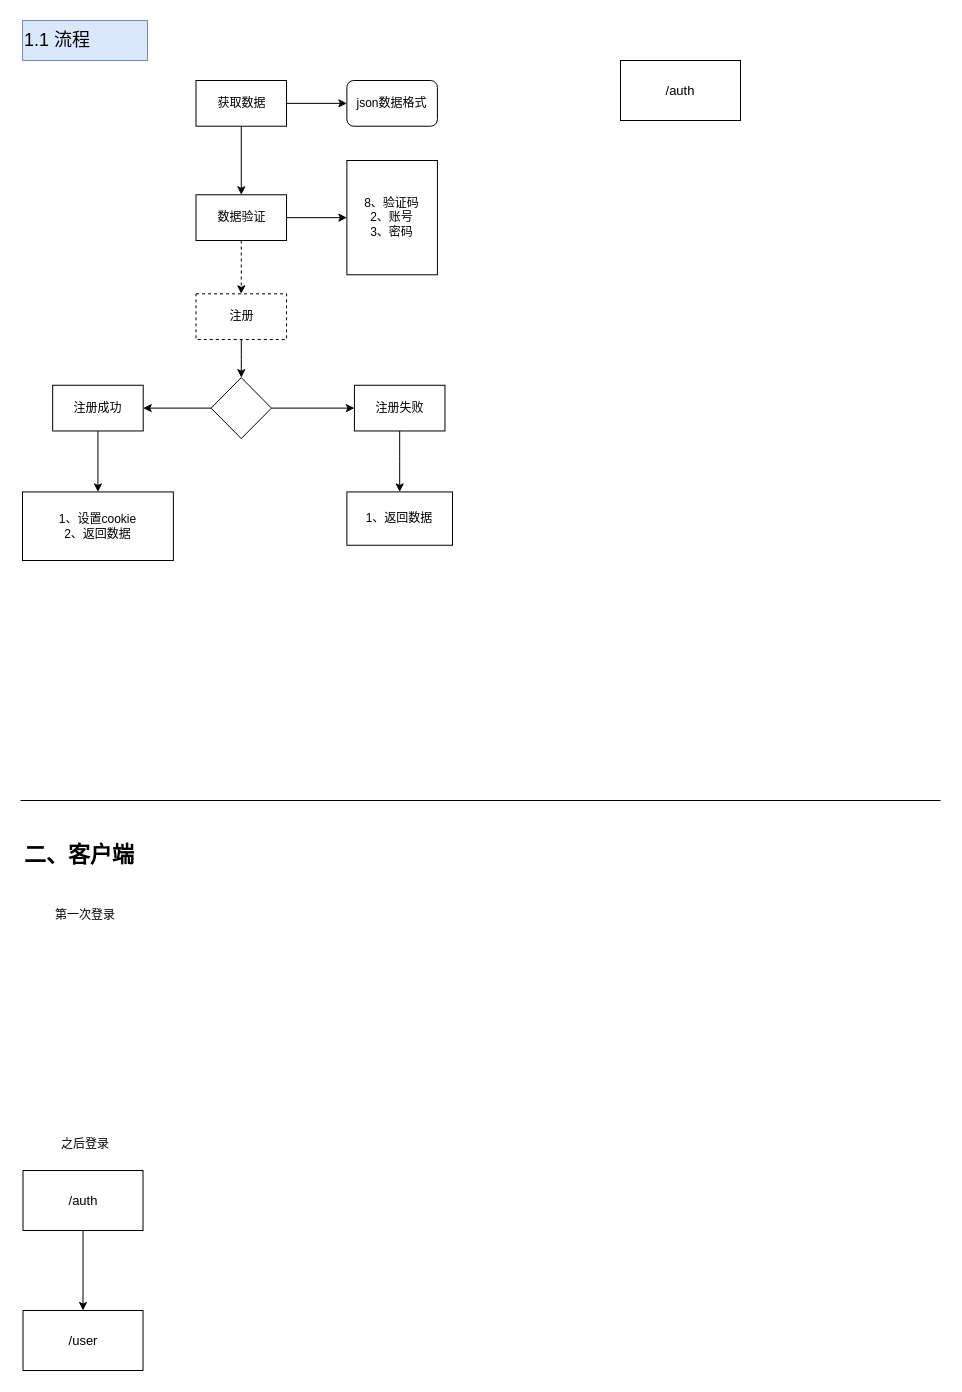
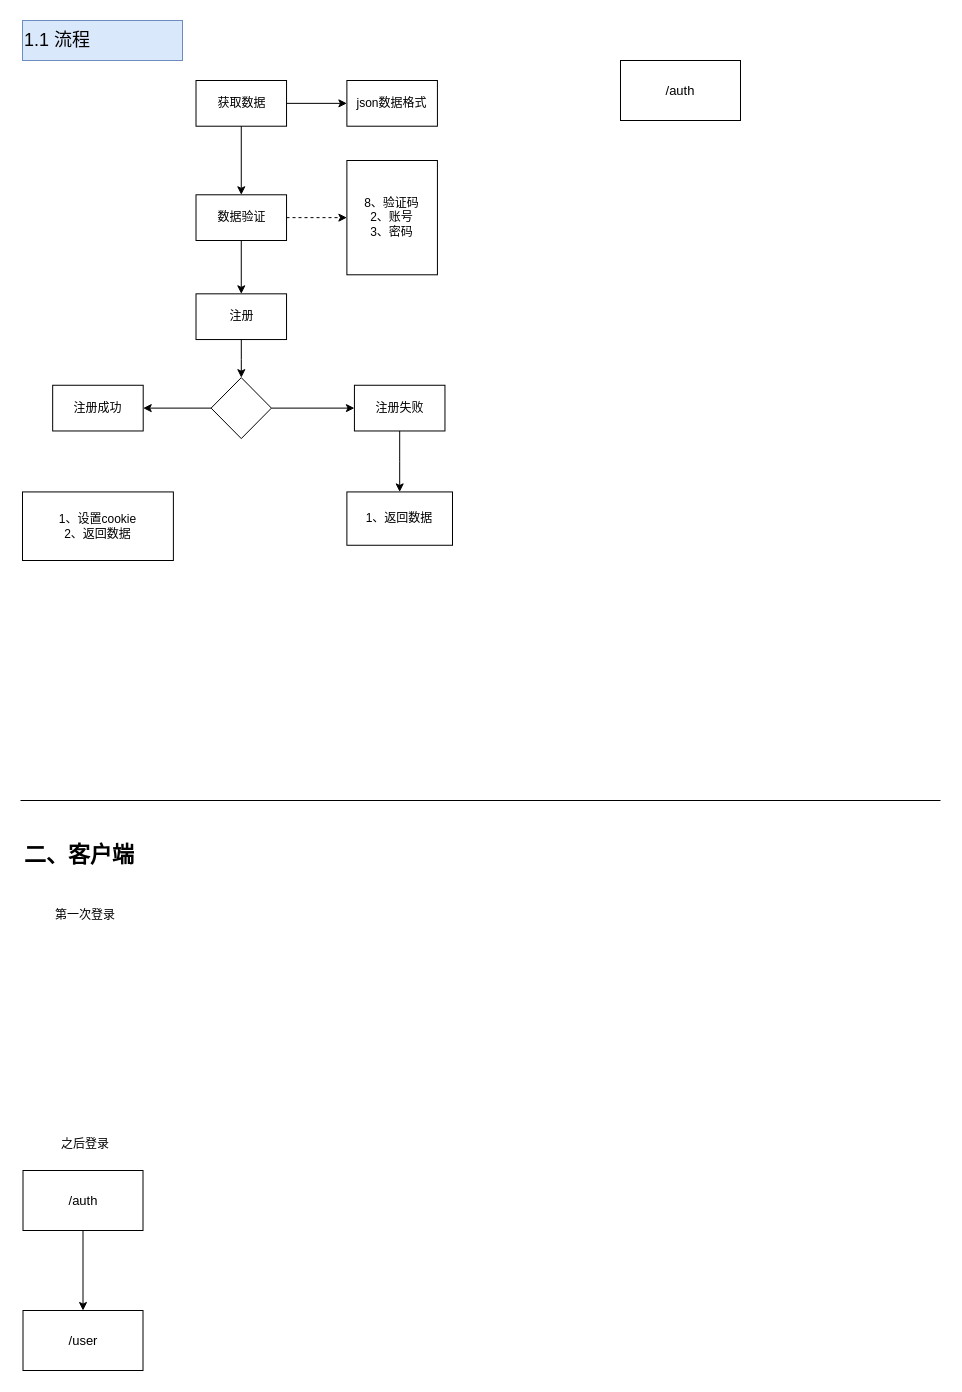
node "1.1 流程": size 125x40 -> 160x40
node "json数据格式": shape rounded rectangle -> rectangle
edge "数据验证" -> "8、验证码2、账号3、密码": style solid -> dashed
edge "数据验证" -> "注册": style dashed -> solid
node "注册": style dashed -> solid
edge "注册成功" -> "1、设置cookie2、返回数据": removed
